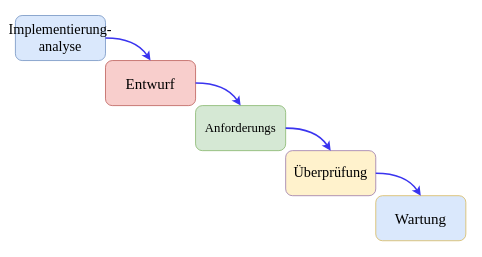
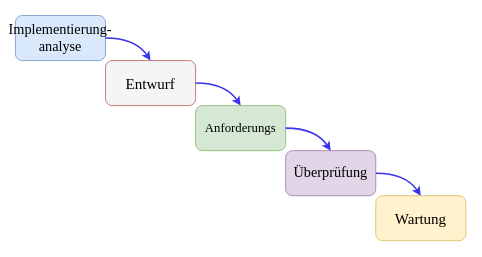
node "Entwurf": fillcolor #f8cecc -> #f5f5f5
node "Überprüfung": fillcolor #fff2cc -> #e1d5e7
node "Wartung": fillcolor #dae8fc -> #fff2cc
